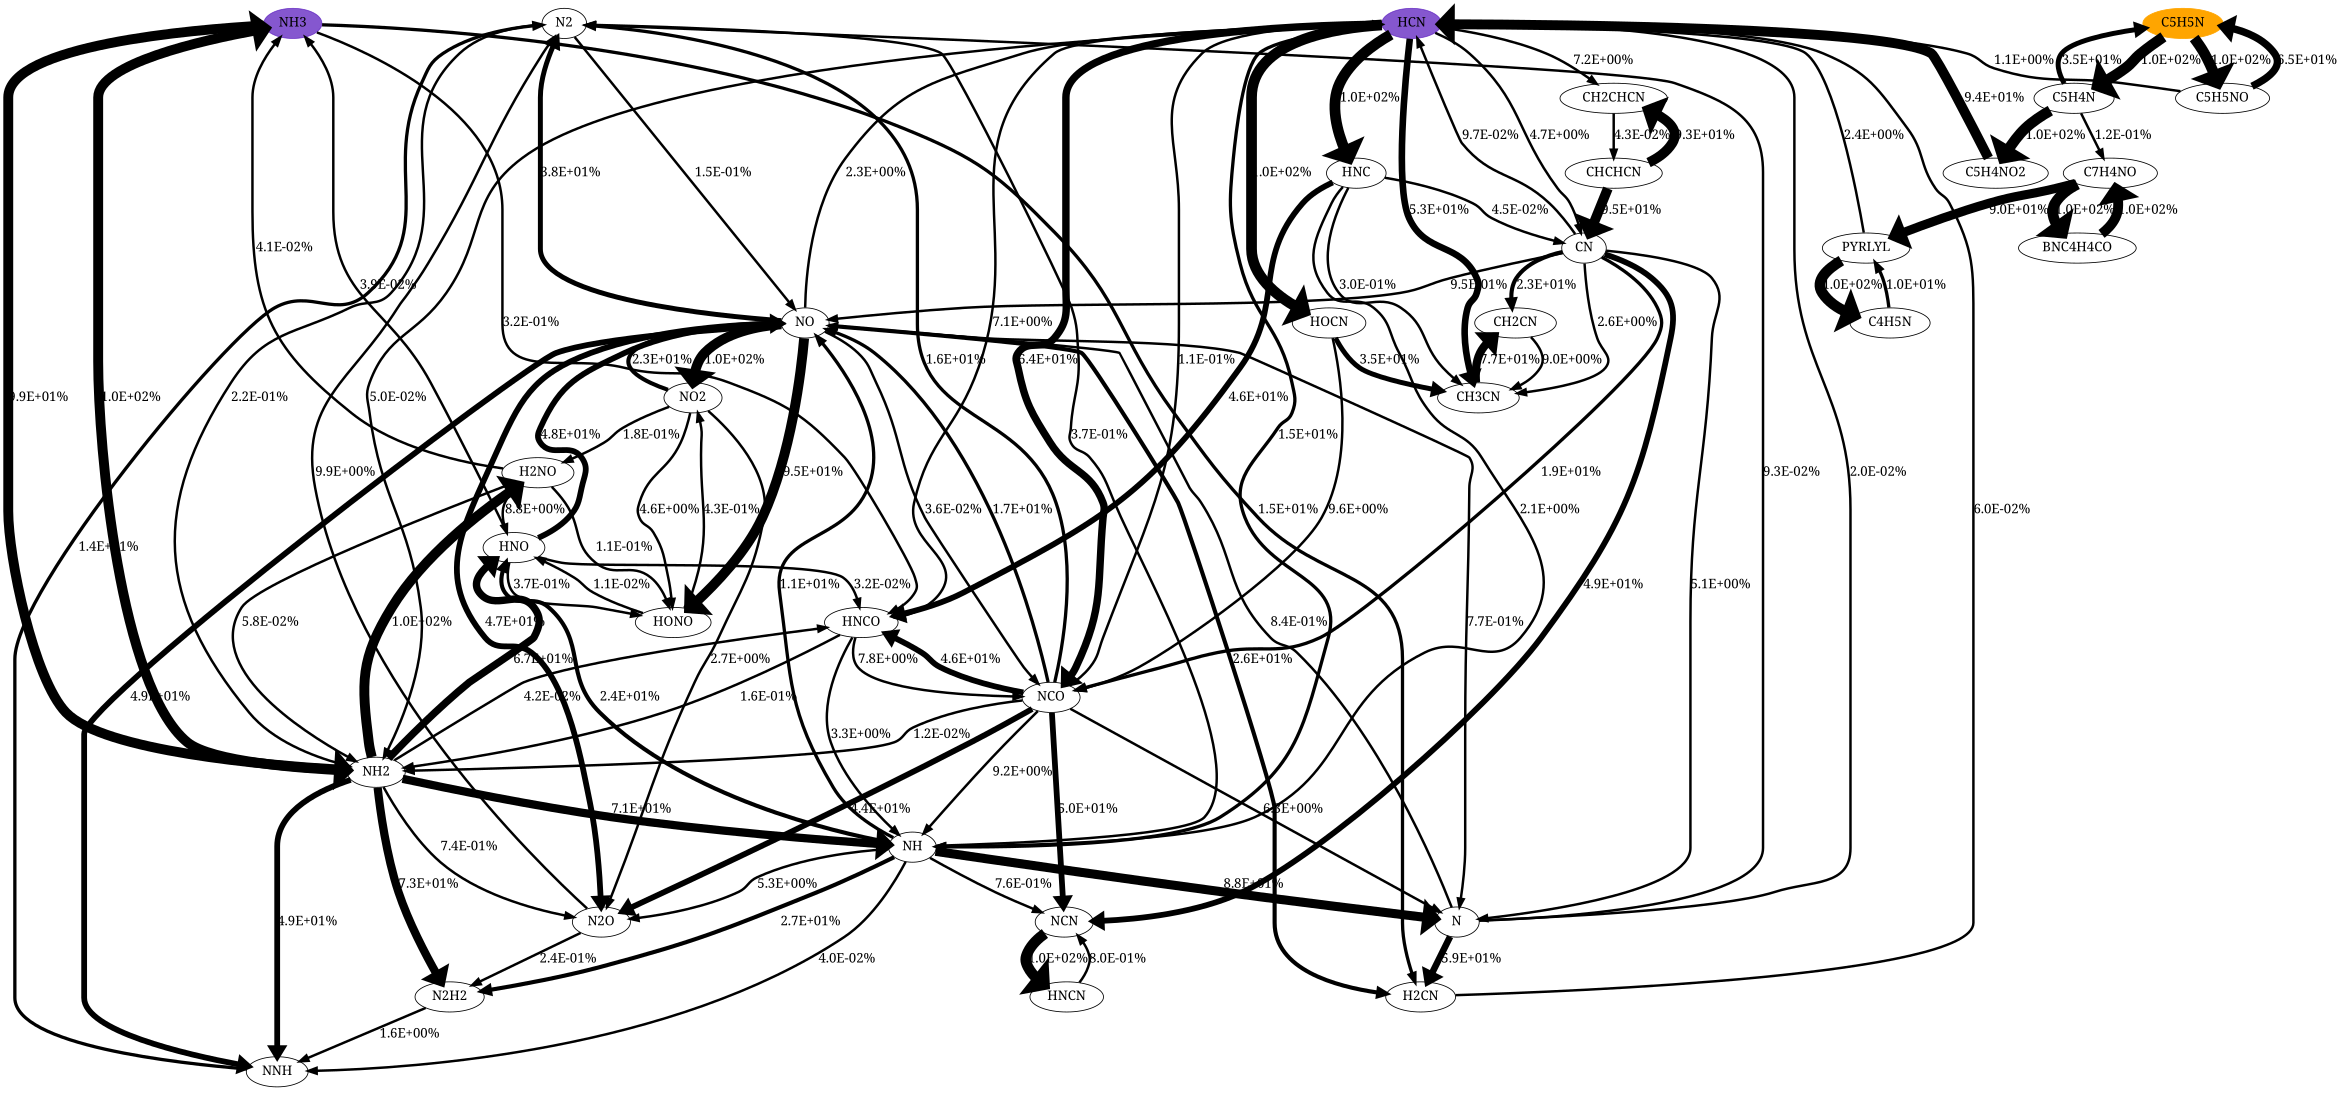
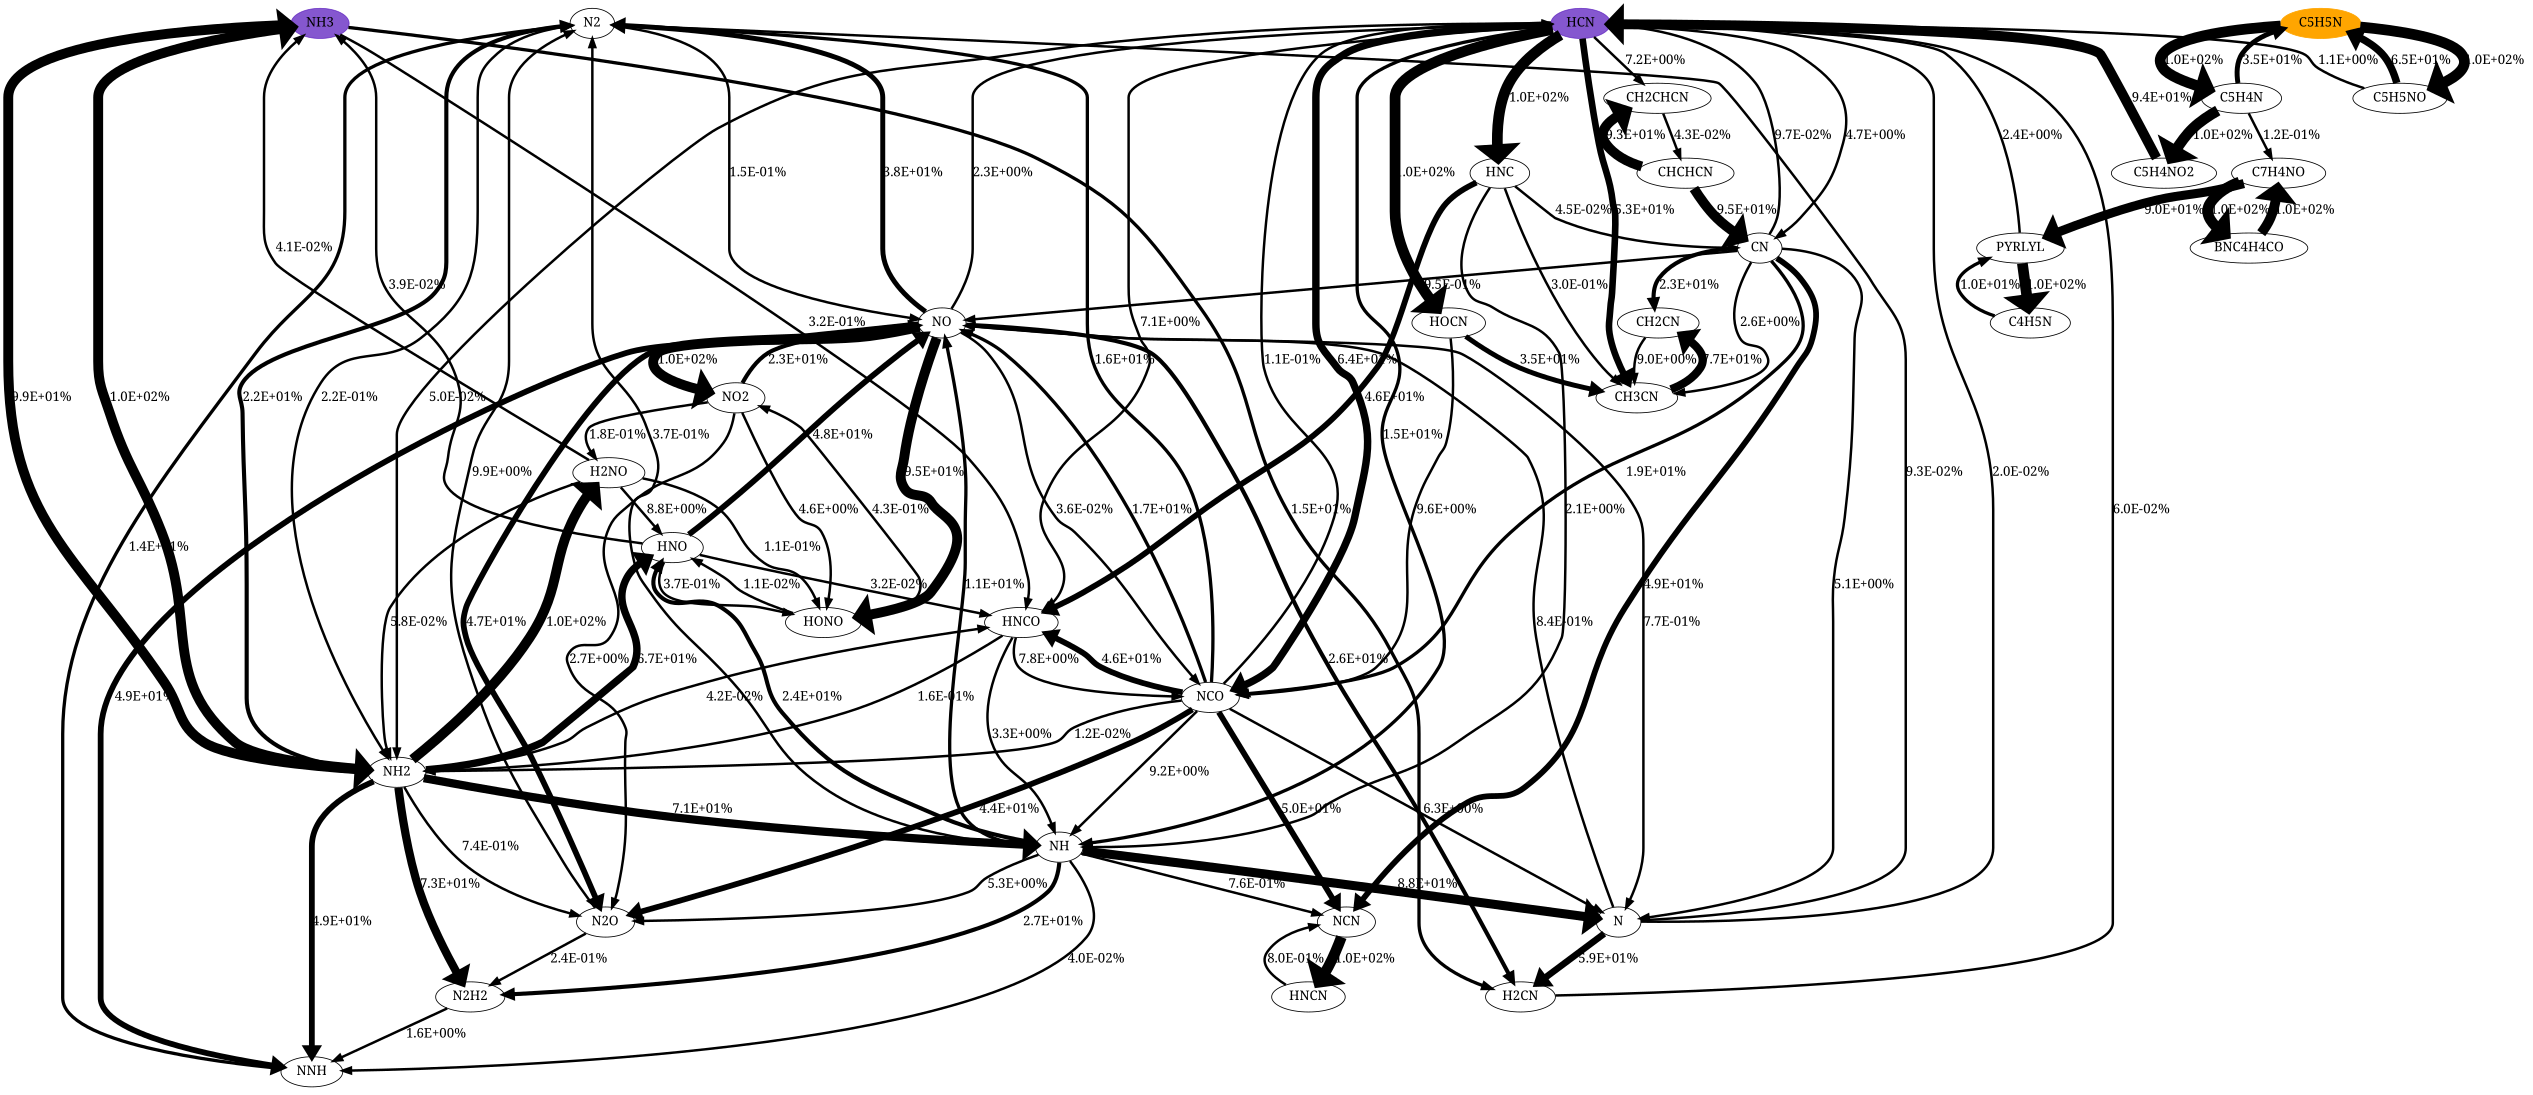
edge "NH2" -> "N2": added, label "2.2E+01%"
